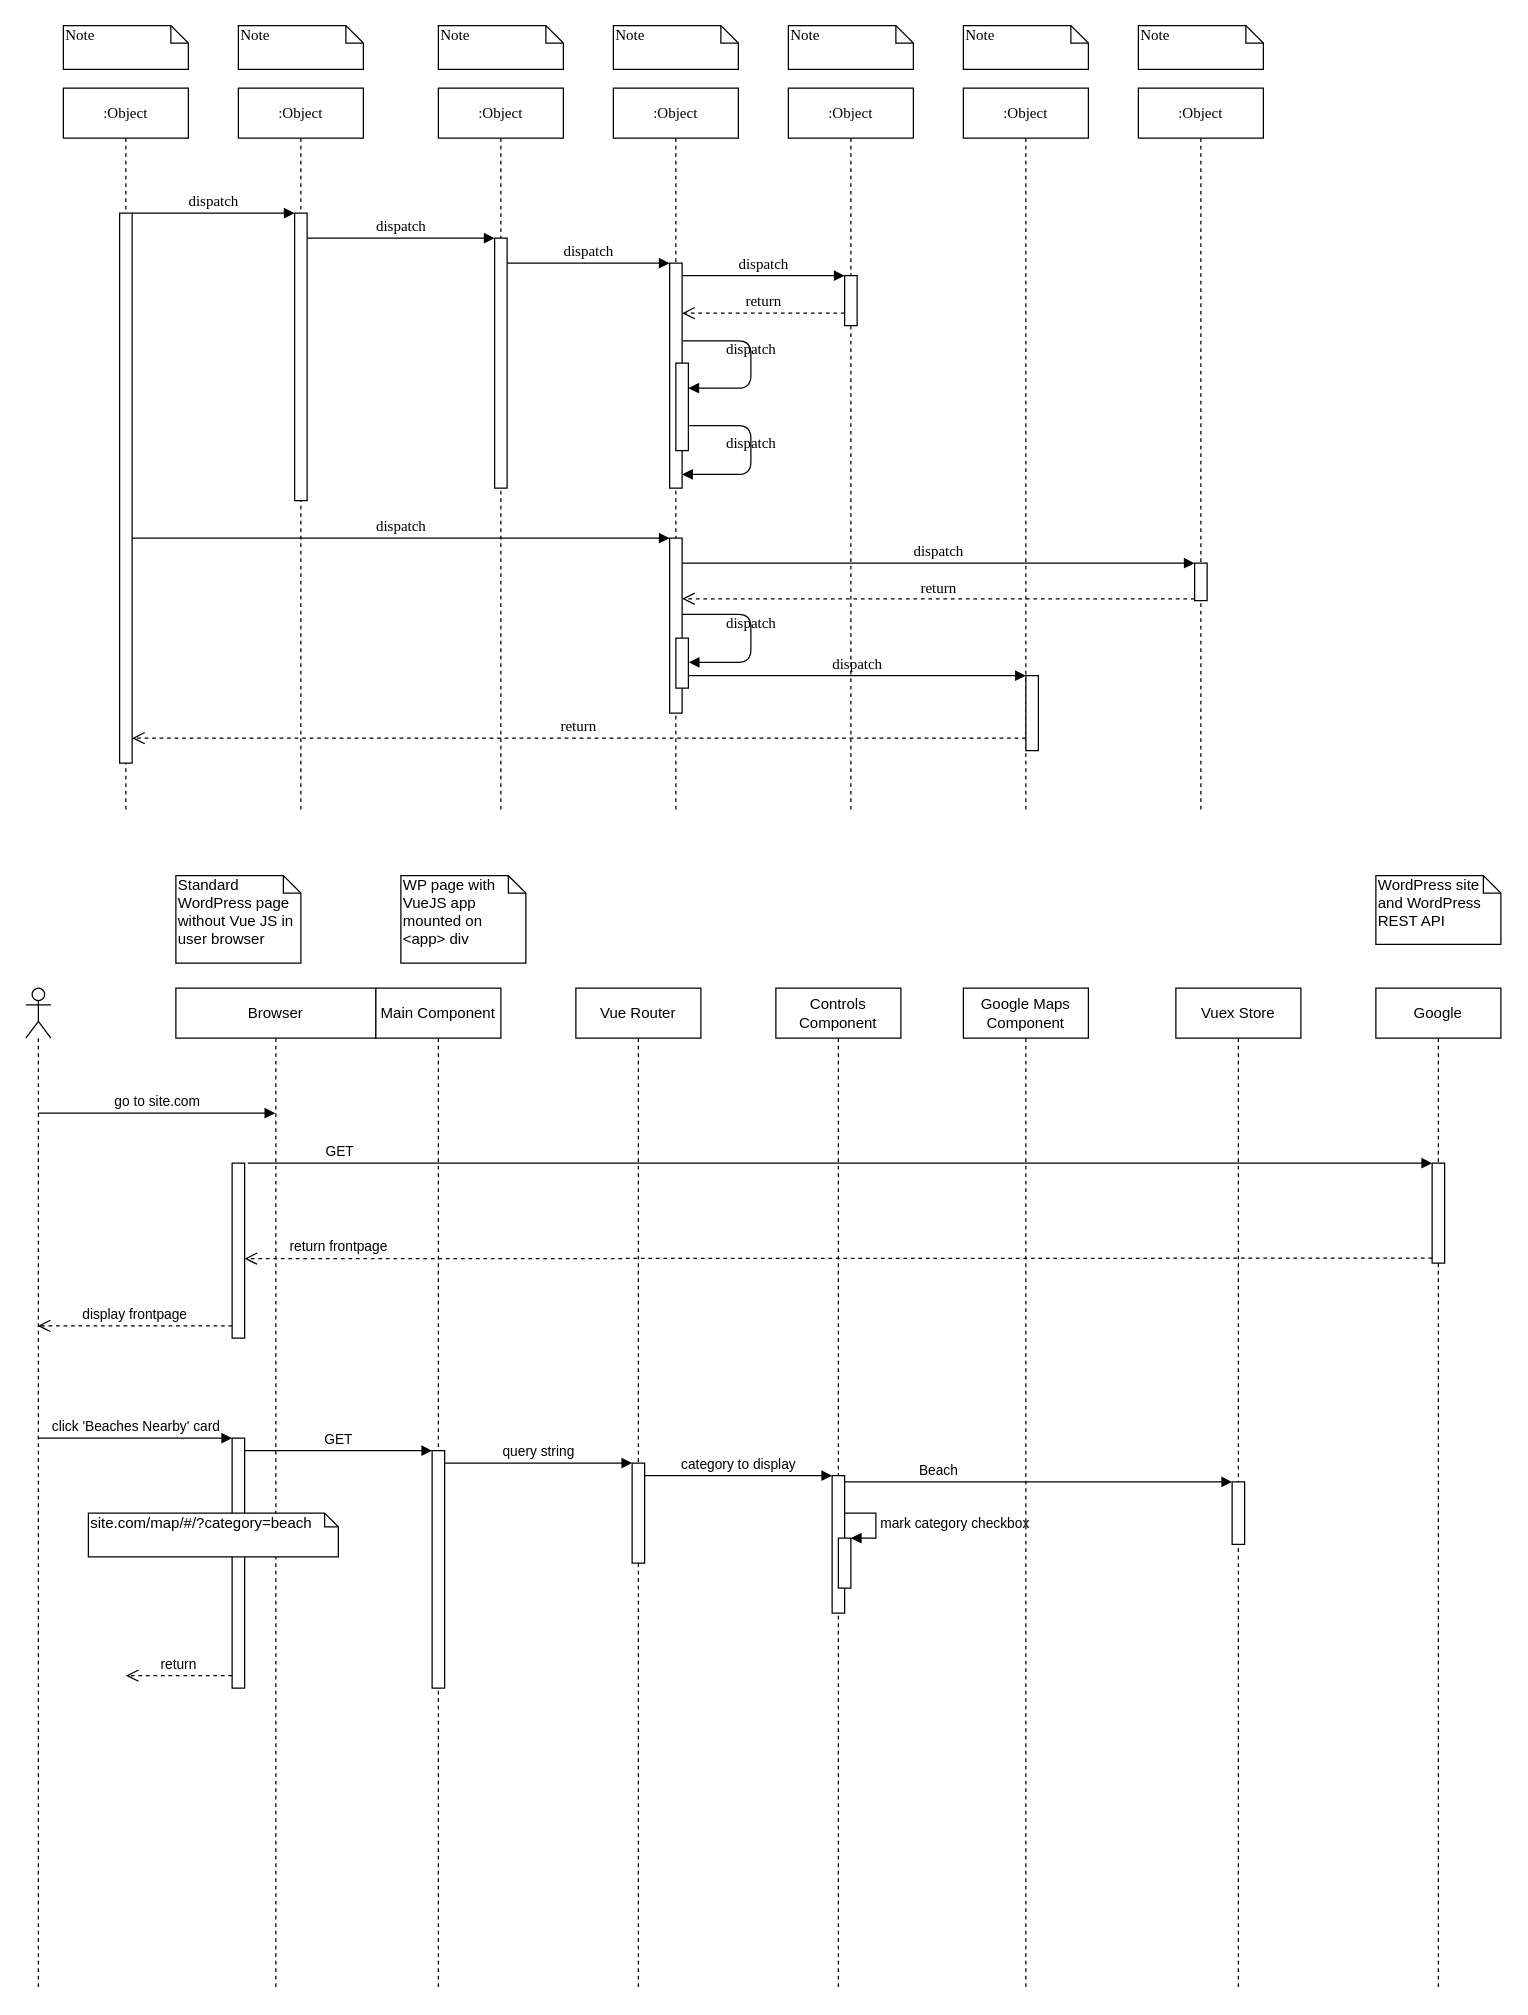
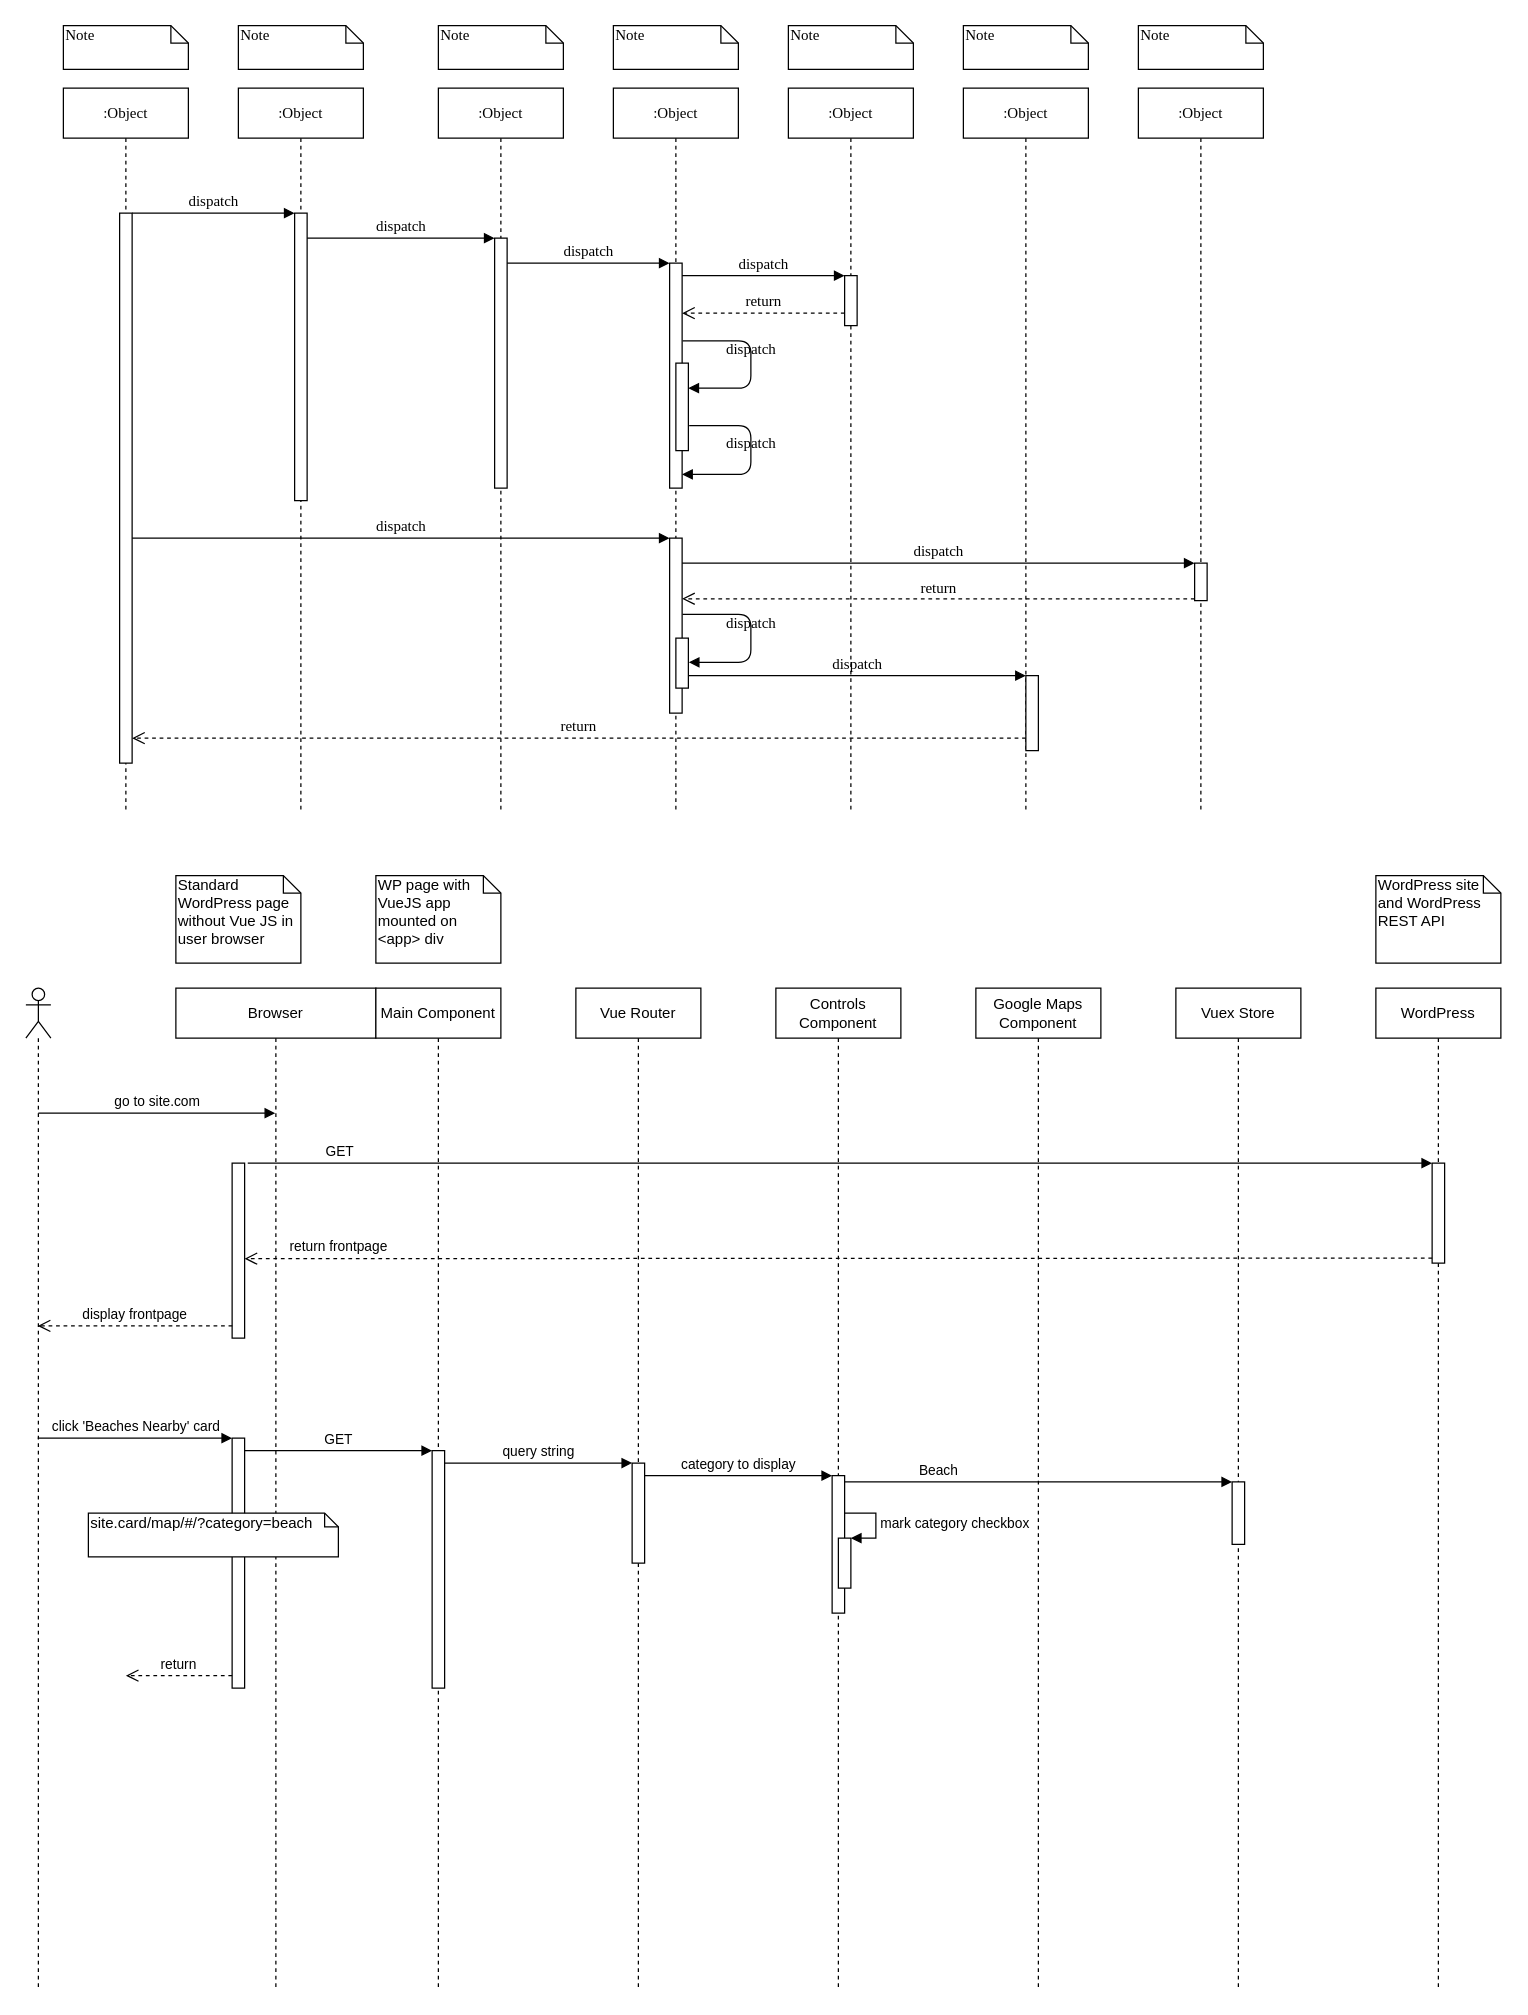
node "WordPress site and WordPress REST API": size 125x69 -> 125x88
node "WP page with VueJS app mounted on <app> div": moved (463, 919) -> (438, 919)
node "Google": label "Google" -> "WordPress"
node "Google Maps Component": moved (1026, 1488) -> (1038, 1488)
node "site.com/map/#/?category=beach": label "site.com/map/#/?category=beach" -> "site.card/map/#/?category=beach"
